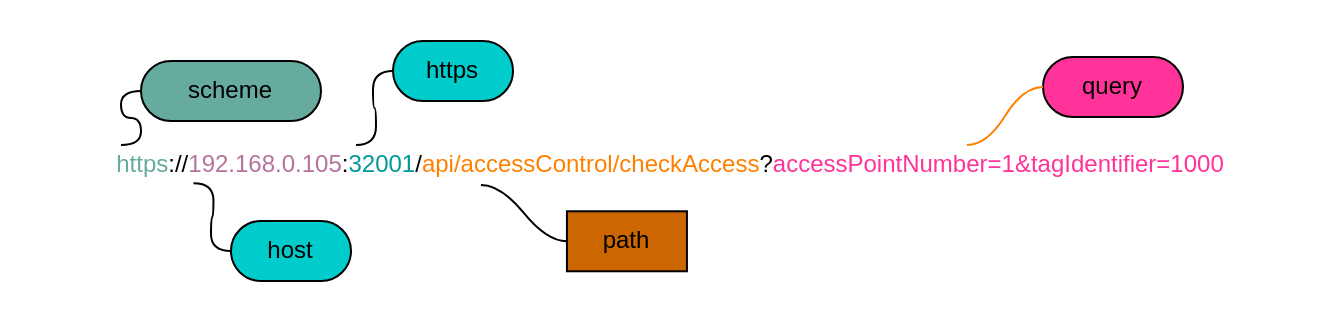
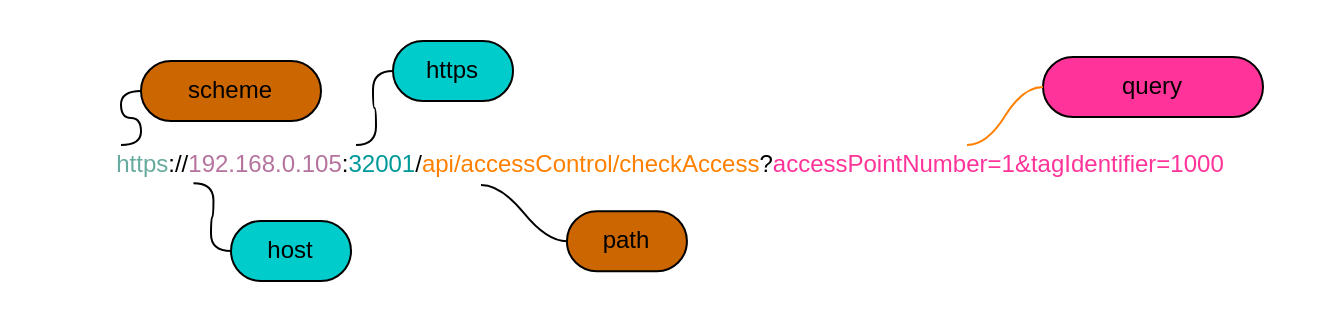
node "query": size 140x60 -> 220x60
node "scheme": fillcolor #67ab9f -> #cc6600
node "path": shape rectangle -> rounded rectangle
